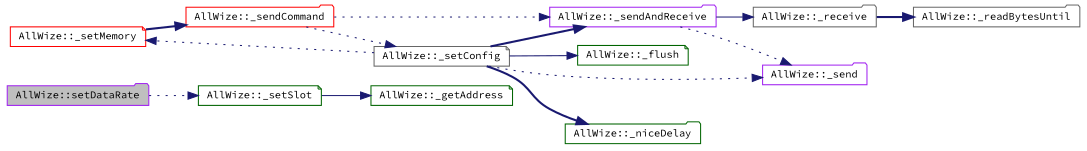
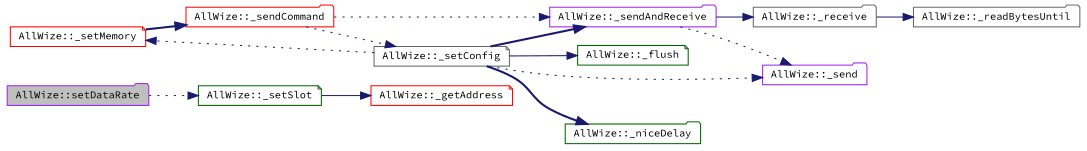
edge "AllWize::_receive" -> "AllWize::_readBytesUntil": style bold -> solid
node "AllWize::_getAddress": color darkgreen -> red
